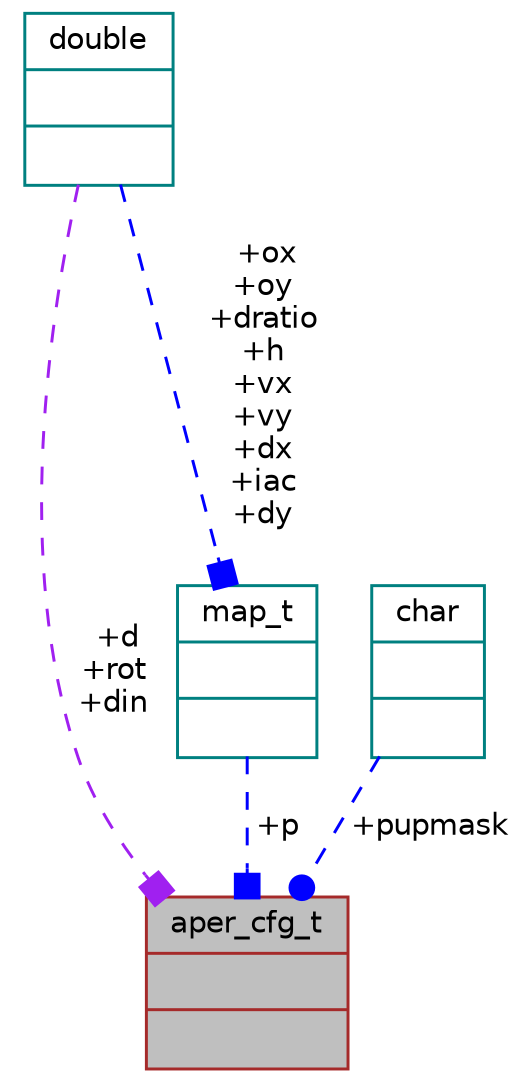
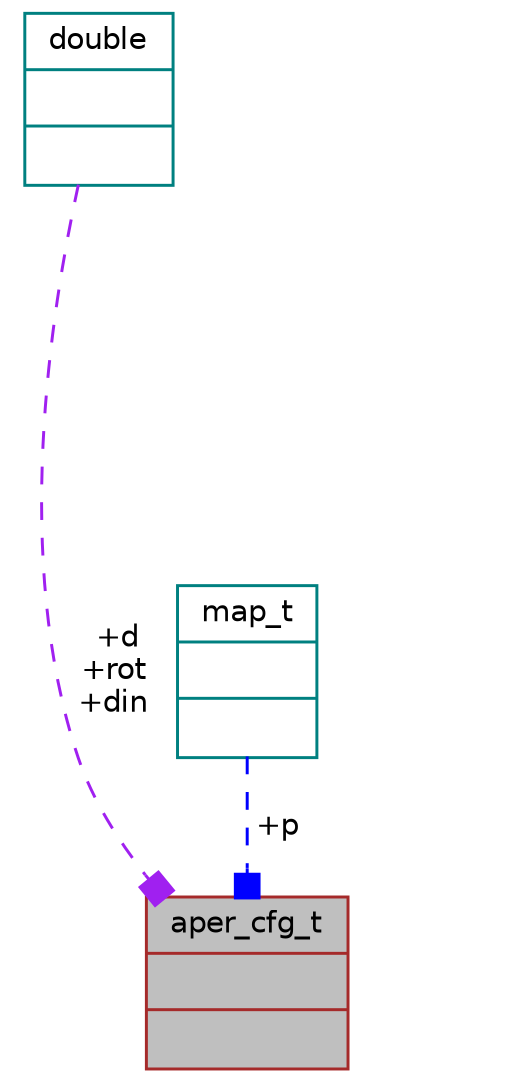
edge "double" -> "map_t": removed, label "+ox +oy +dratio +h +vx +vy +dx +iac +dy"
node "char": removed
